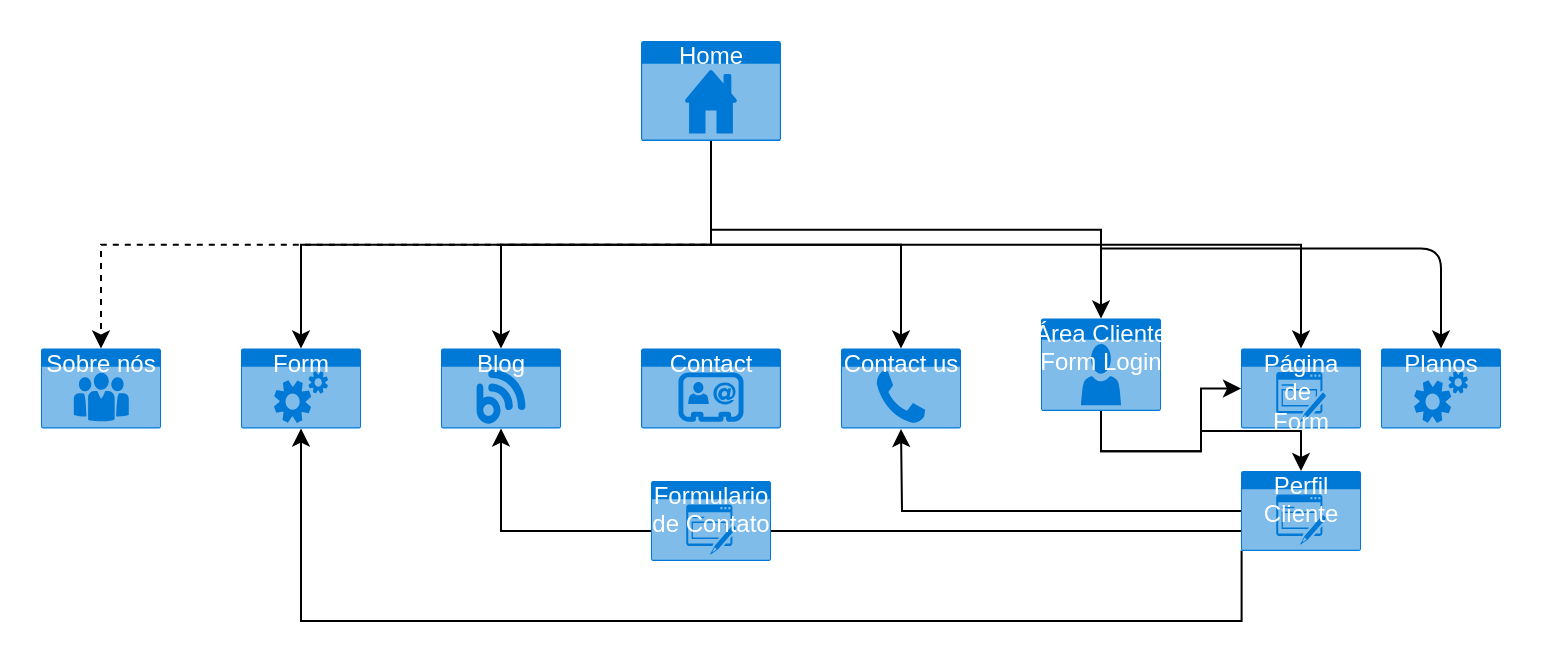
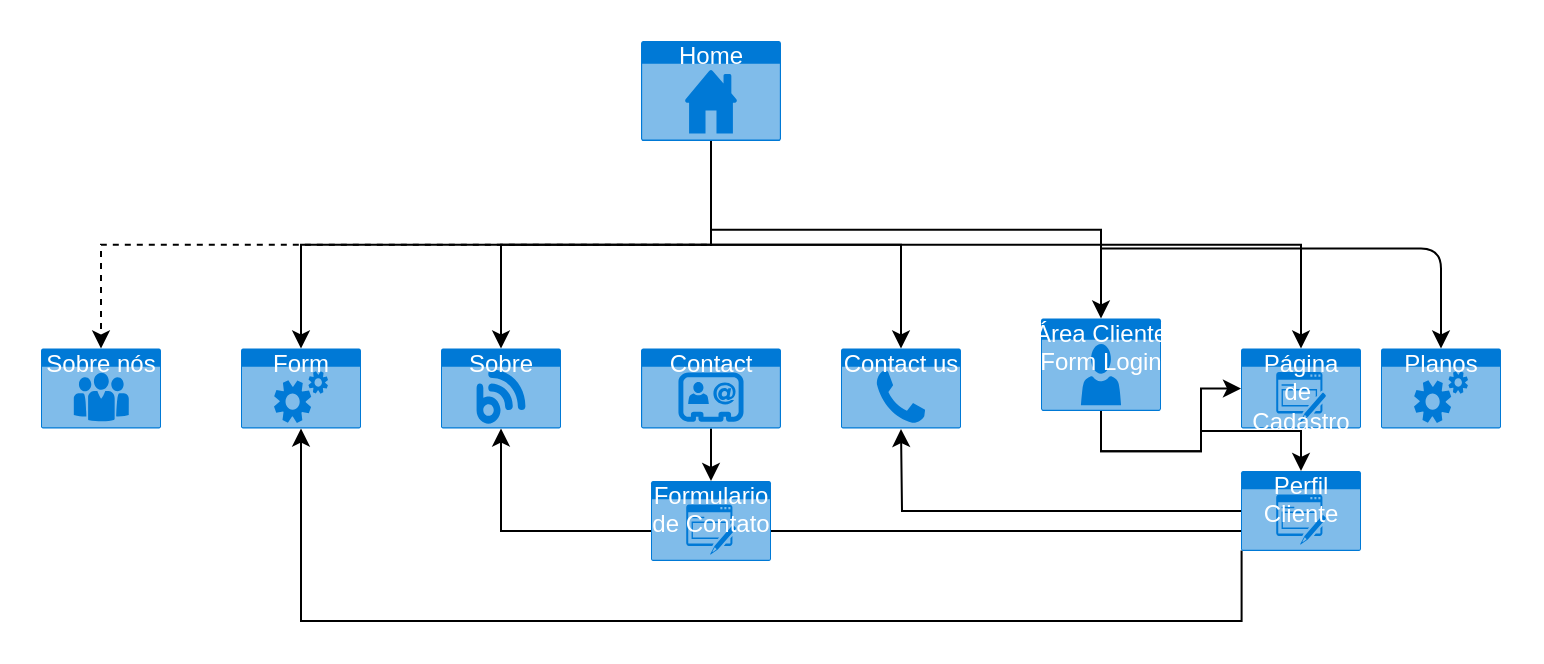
node "Blog": label "Blog" -> "Sobre"
node "Página de Form": label "Página de Form" -> "Página de Cadastro"
edge "Contact" -> "Formulario de Contato": added
